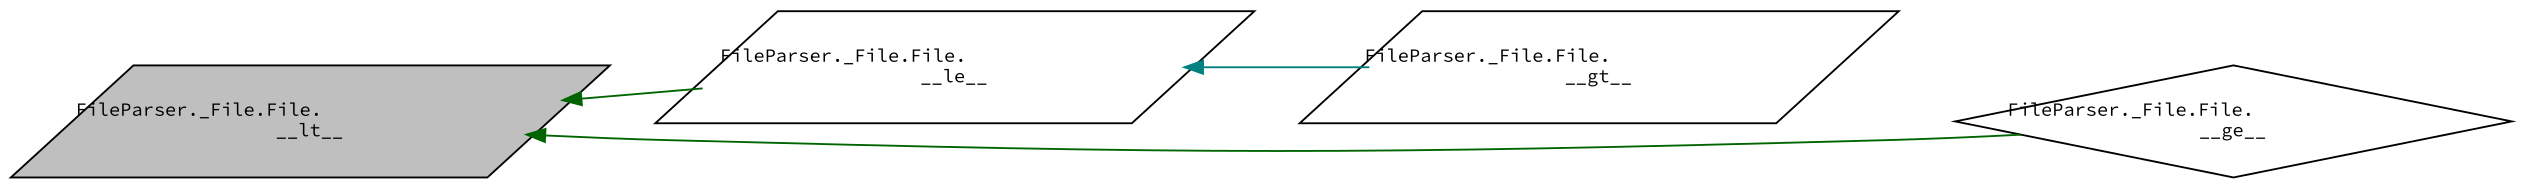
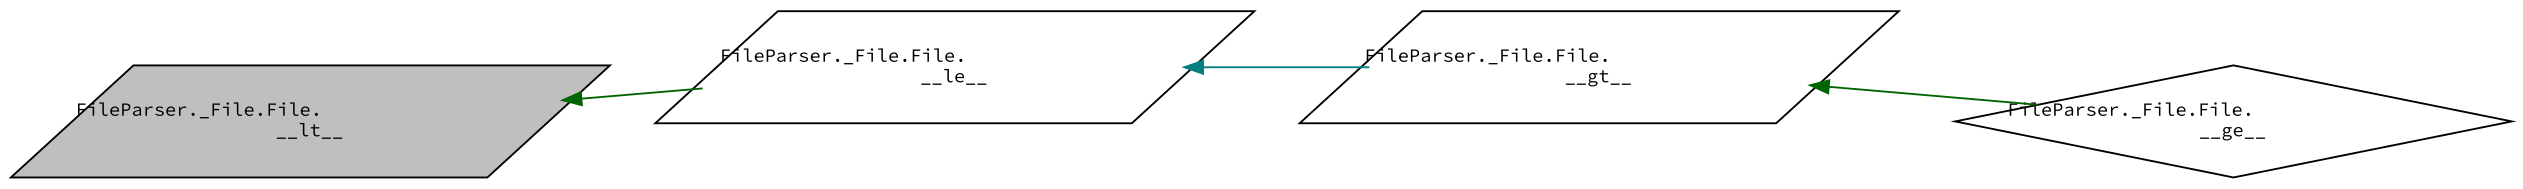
edge "FileParser._File.File. __ge__" -> "FileParser._File.File. __lt__": now "FileParser._File.File. __ge__" -> "FileParser._File.File. __gt__"
